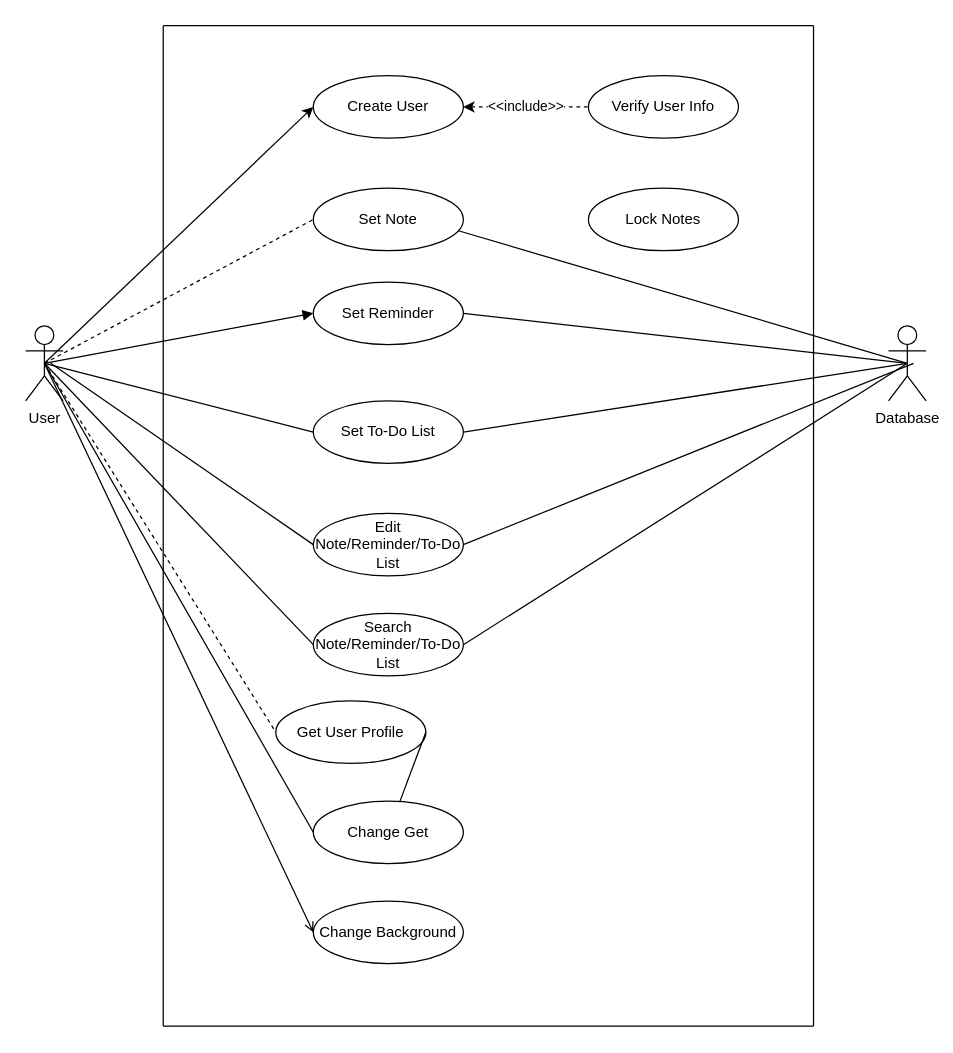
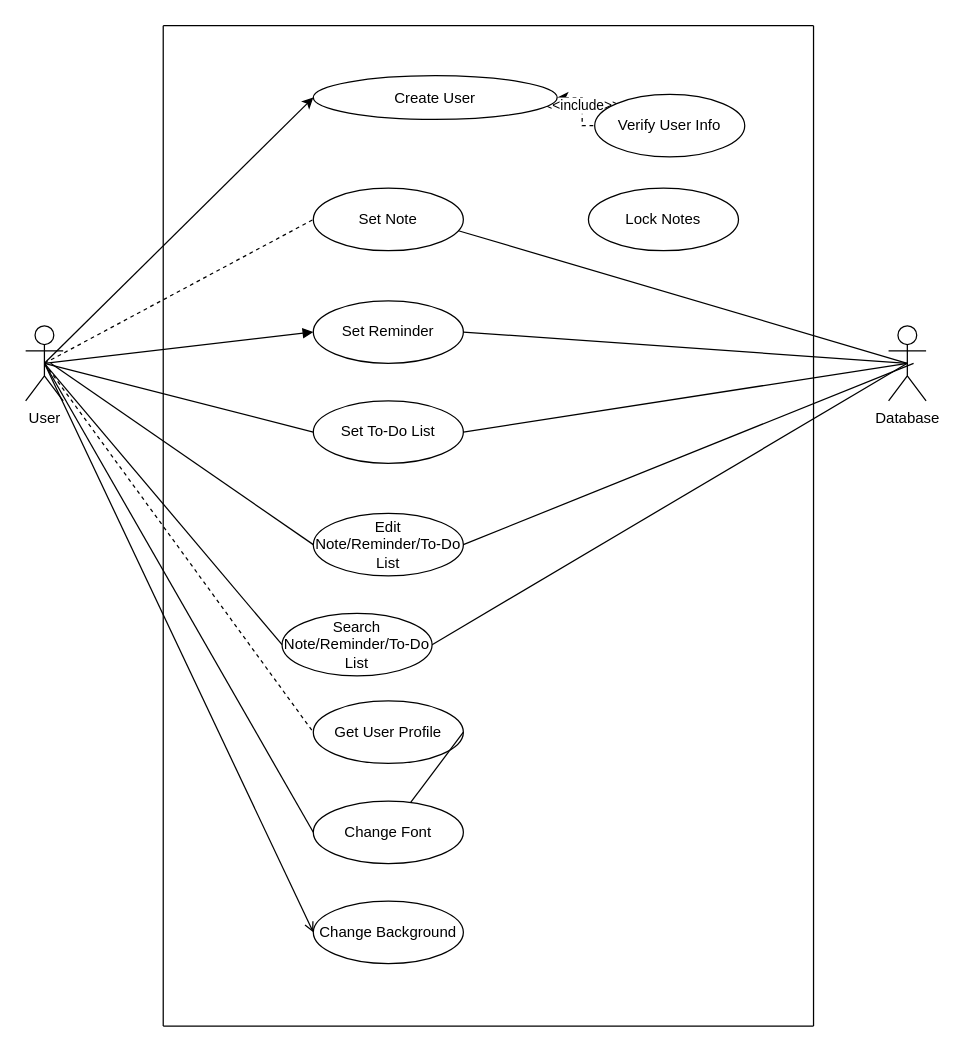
node "Create User": size 150x63 -> 244x44
node "Verify User Info": moved (663, 107) -> (669, 126)
node "Set Reminder": moved (388, 313) -> (388, 332)
node "Search Note/Reminder/To-Do List": moved (388, 644) -> (357, 644)
node "Get User Profile": moved (351, 732) -> (388, 732)
node "Change Get": label "Change Get" -> "Change Font"
